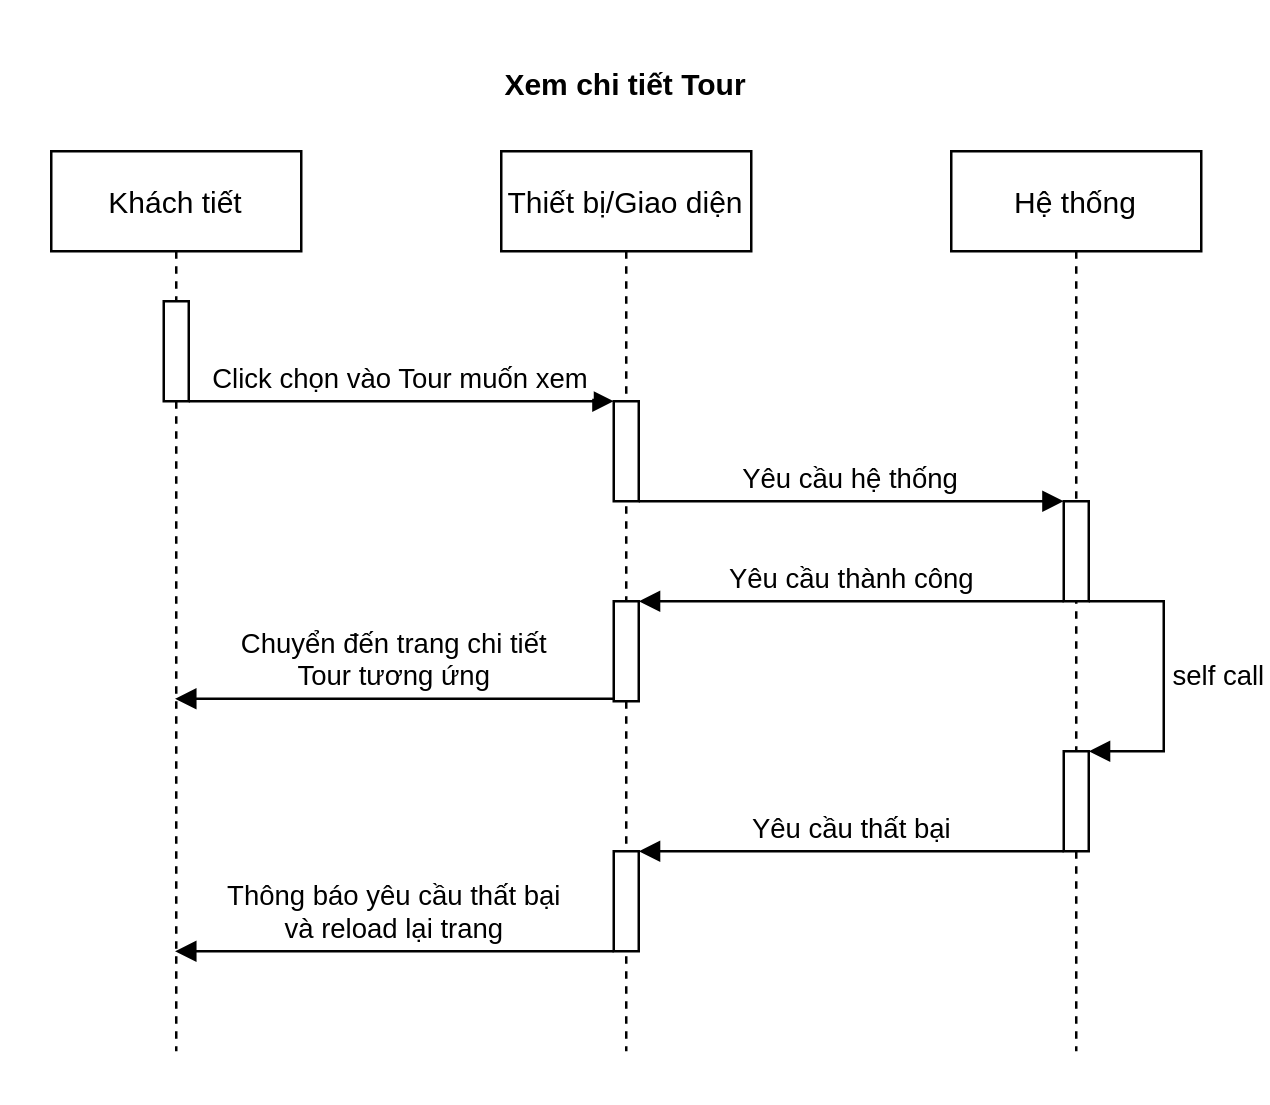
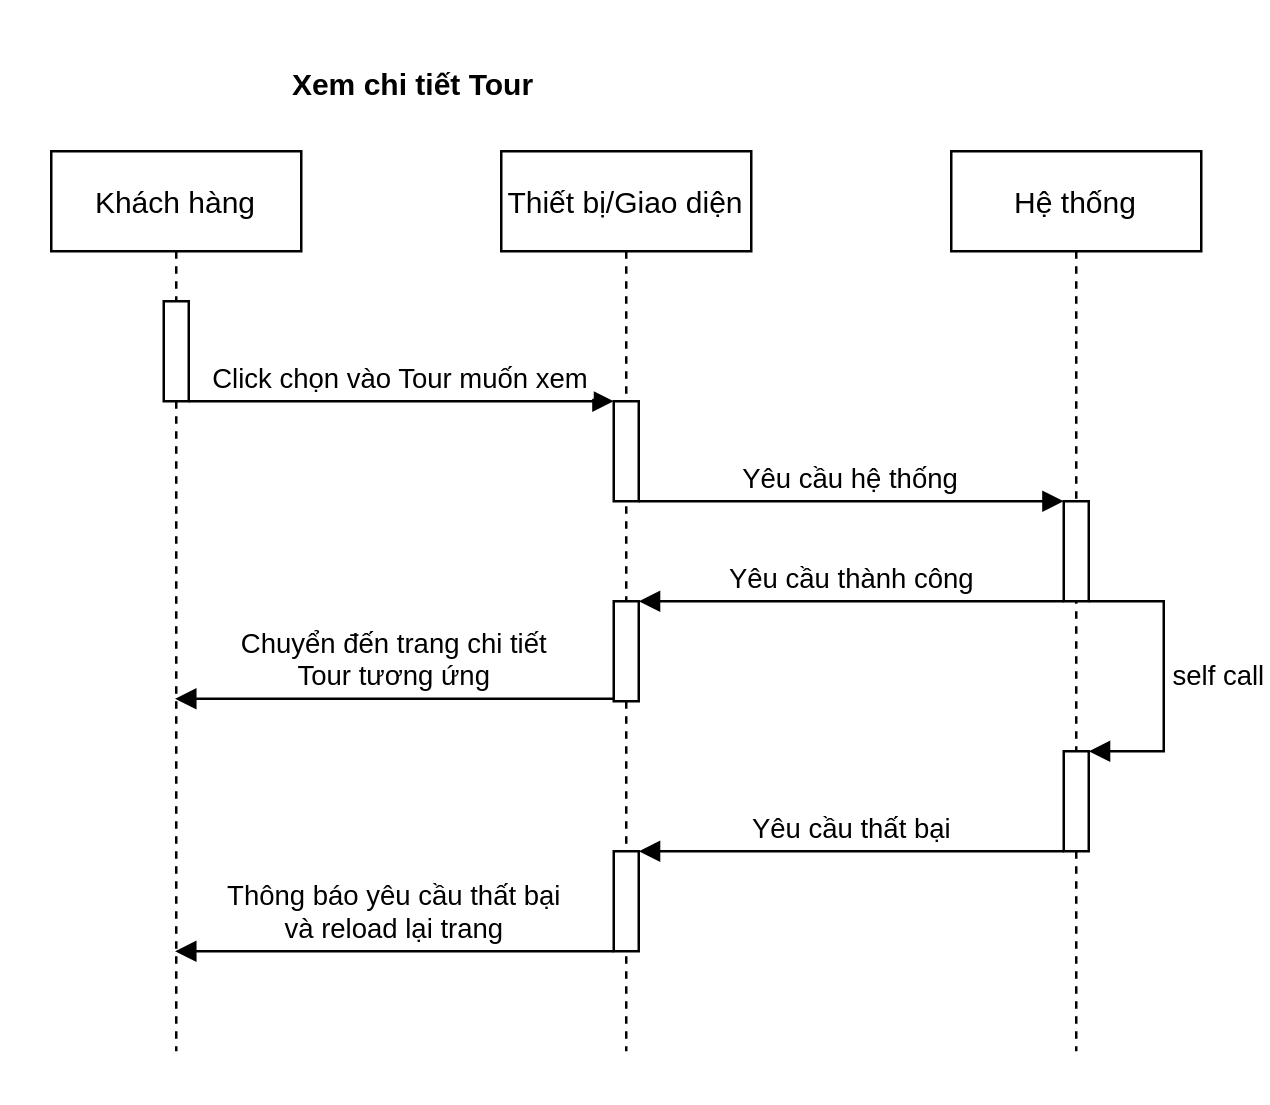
node "Xem chi tiết Tour": moved (626, 84) -> (414, 84)
node "Khách tiết": label "Khách tiết" -> "Khách hàng"
